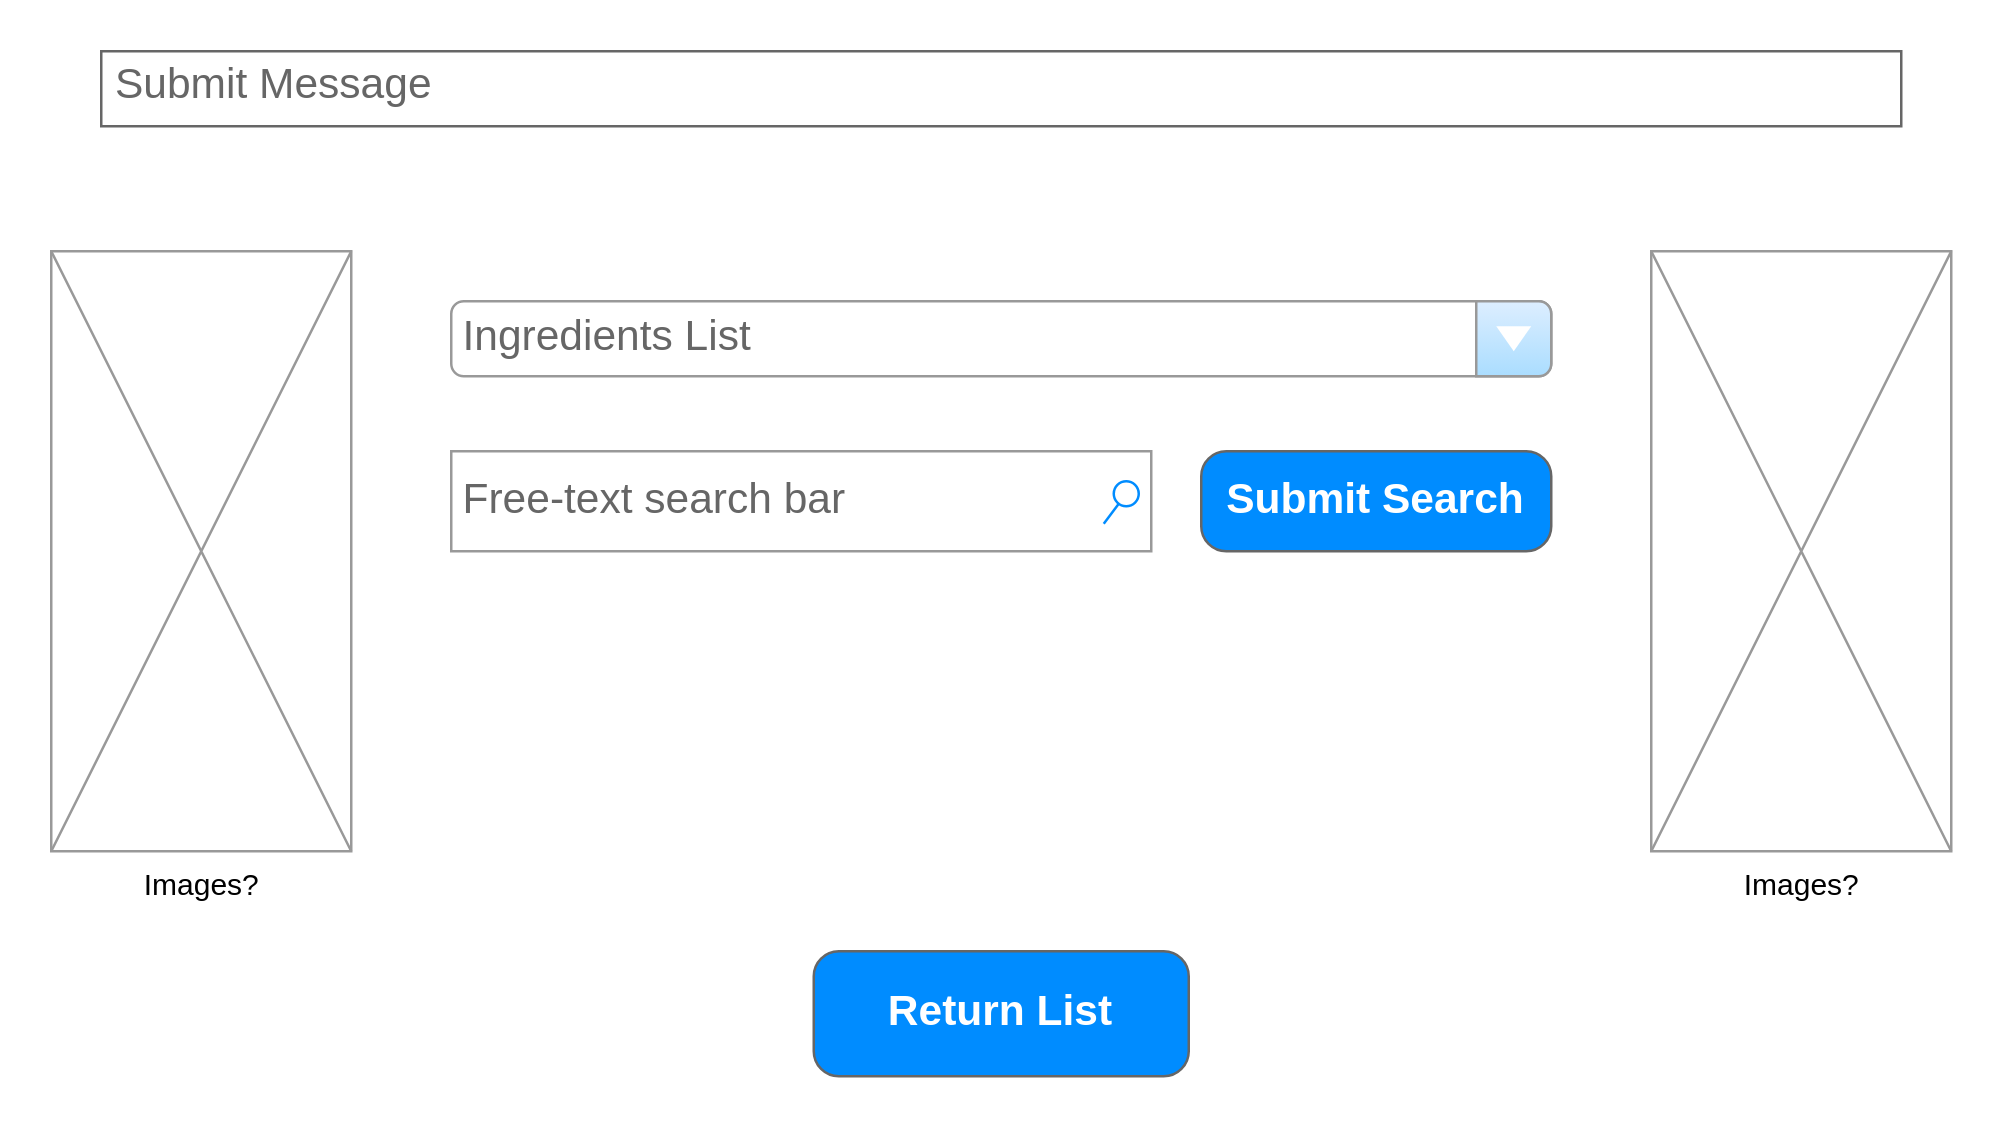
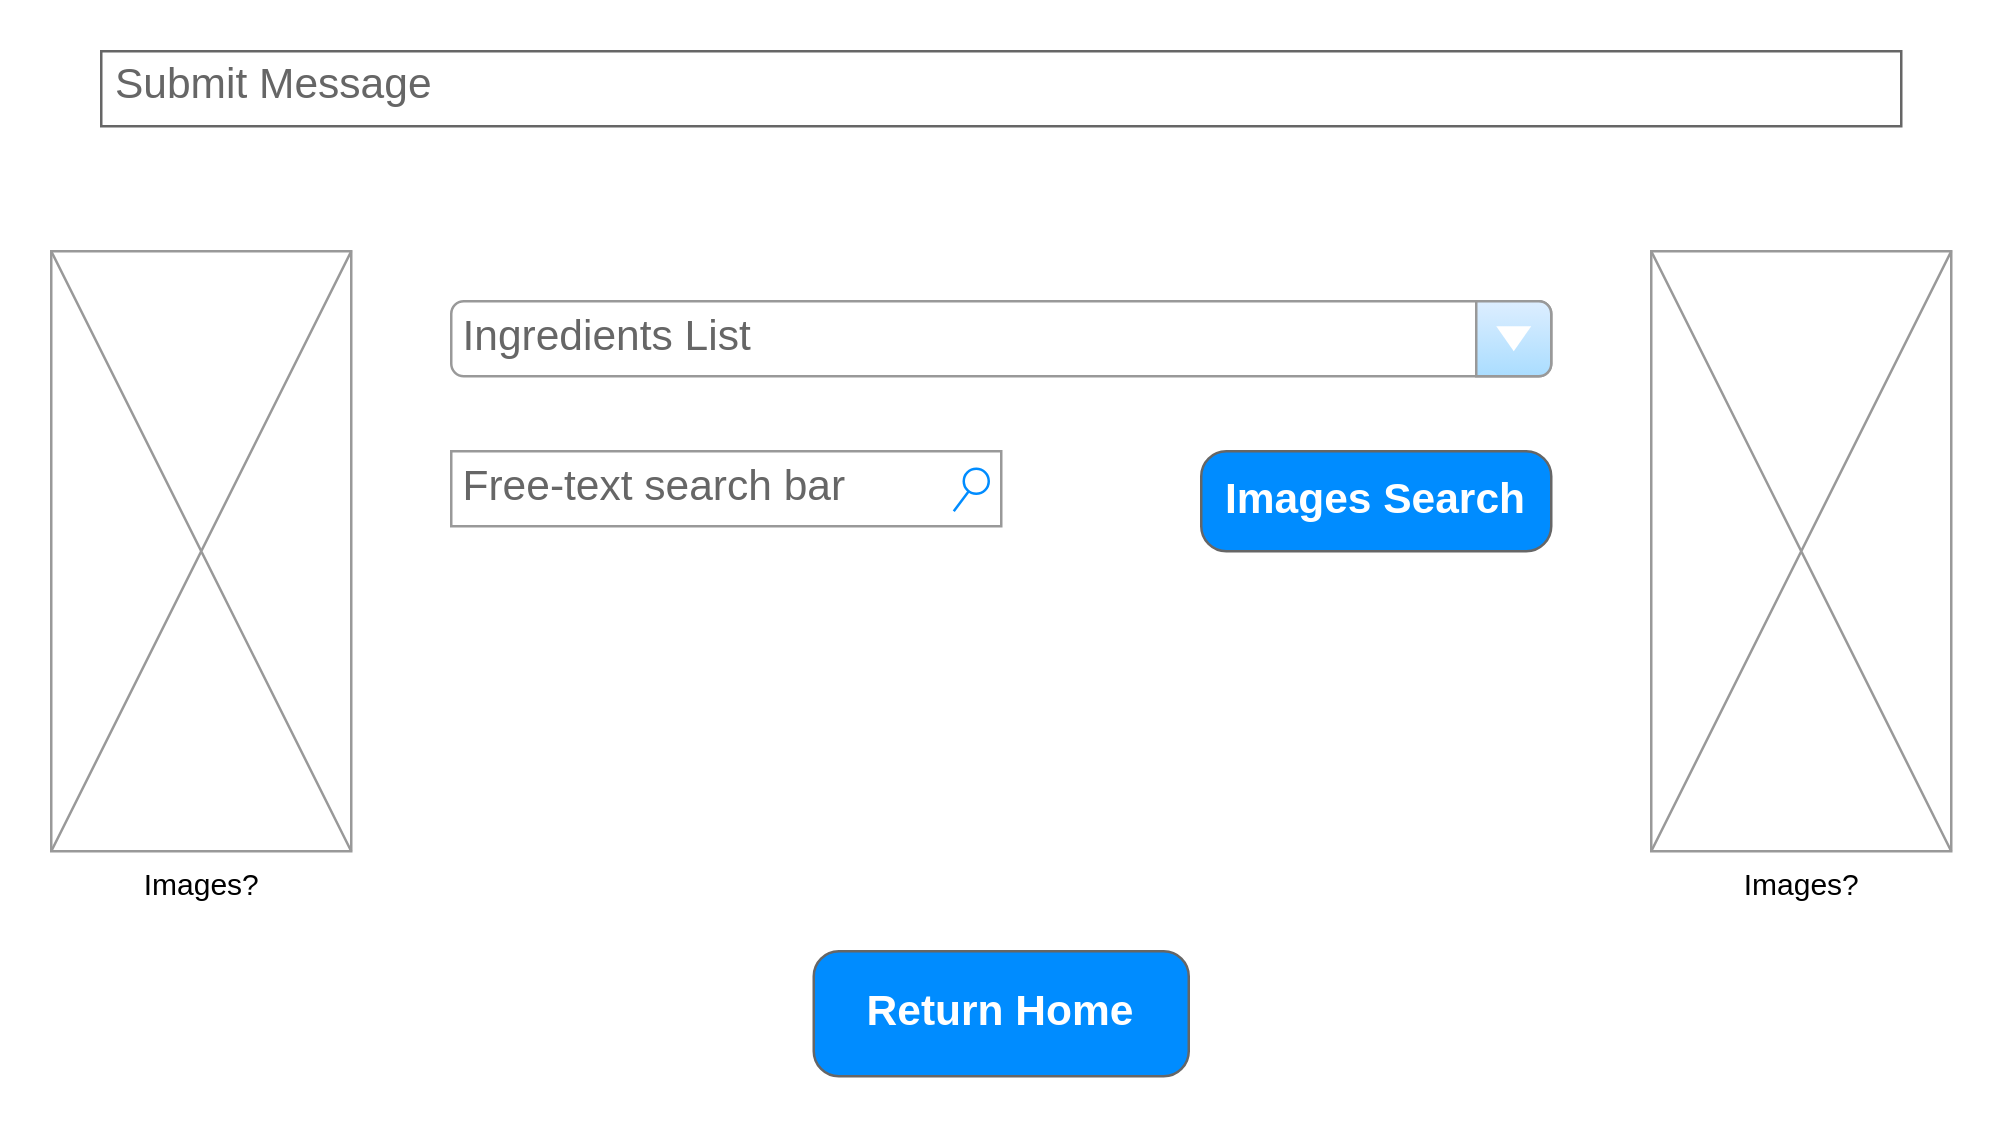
node "Free-text search bar": size 700x100 -> 550x75
node "Submit Search": label "Submit Search" -> "Images Search"
node "Return List": label "Return List" -> "Return Home"
